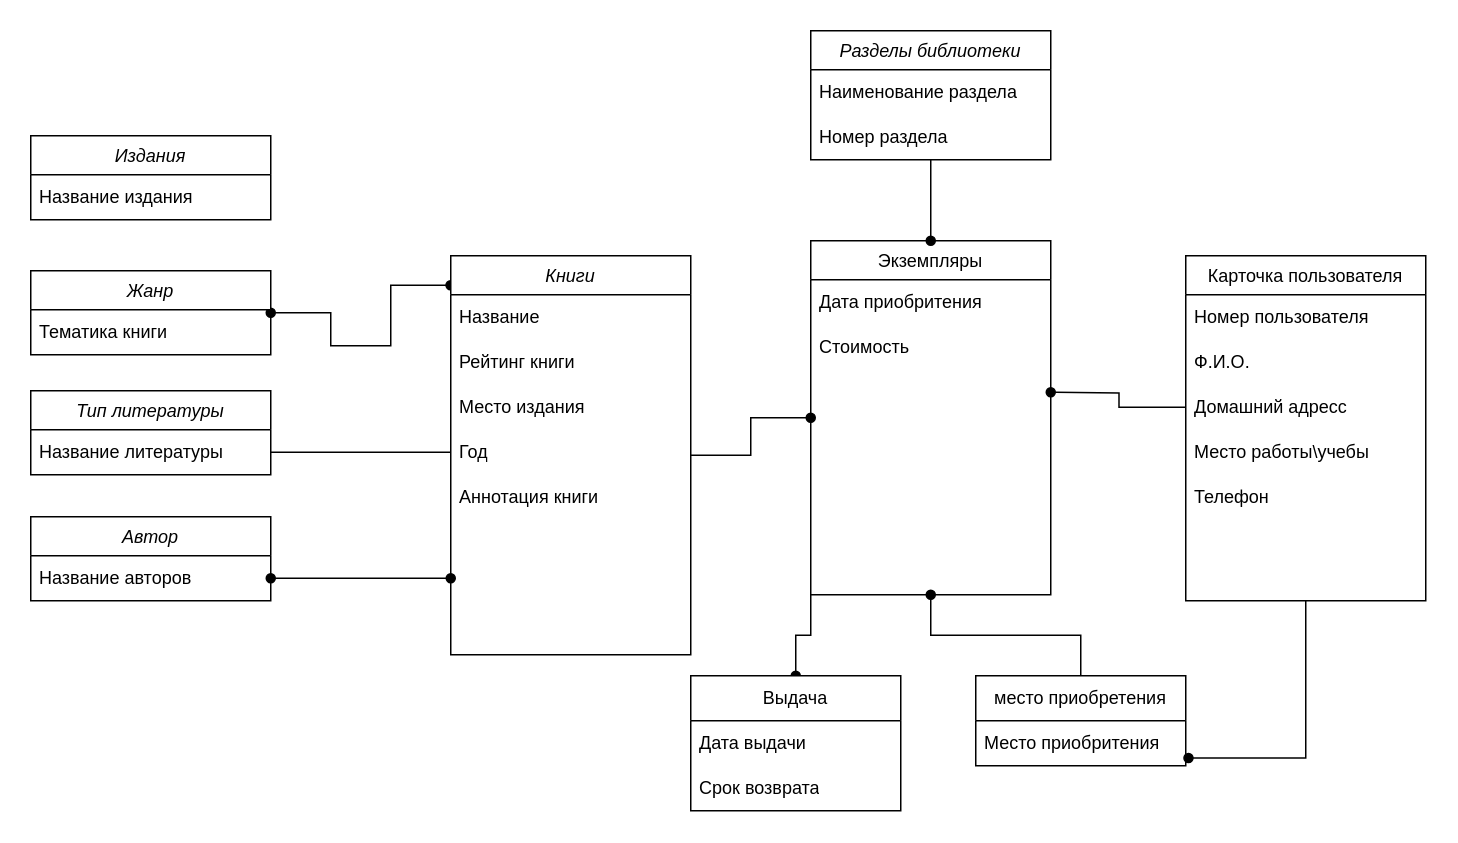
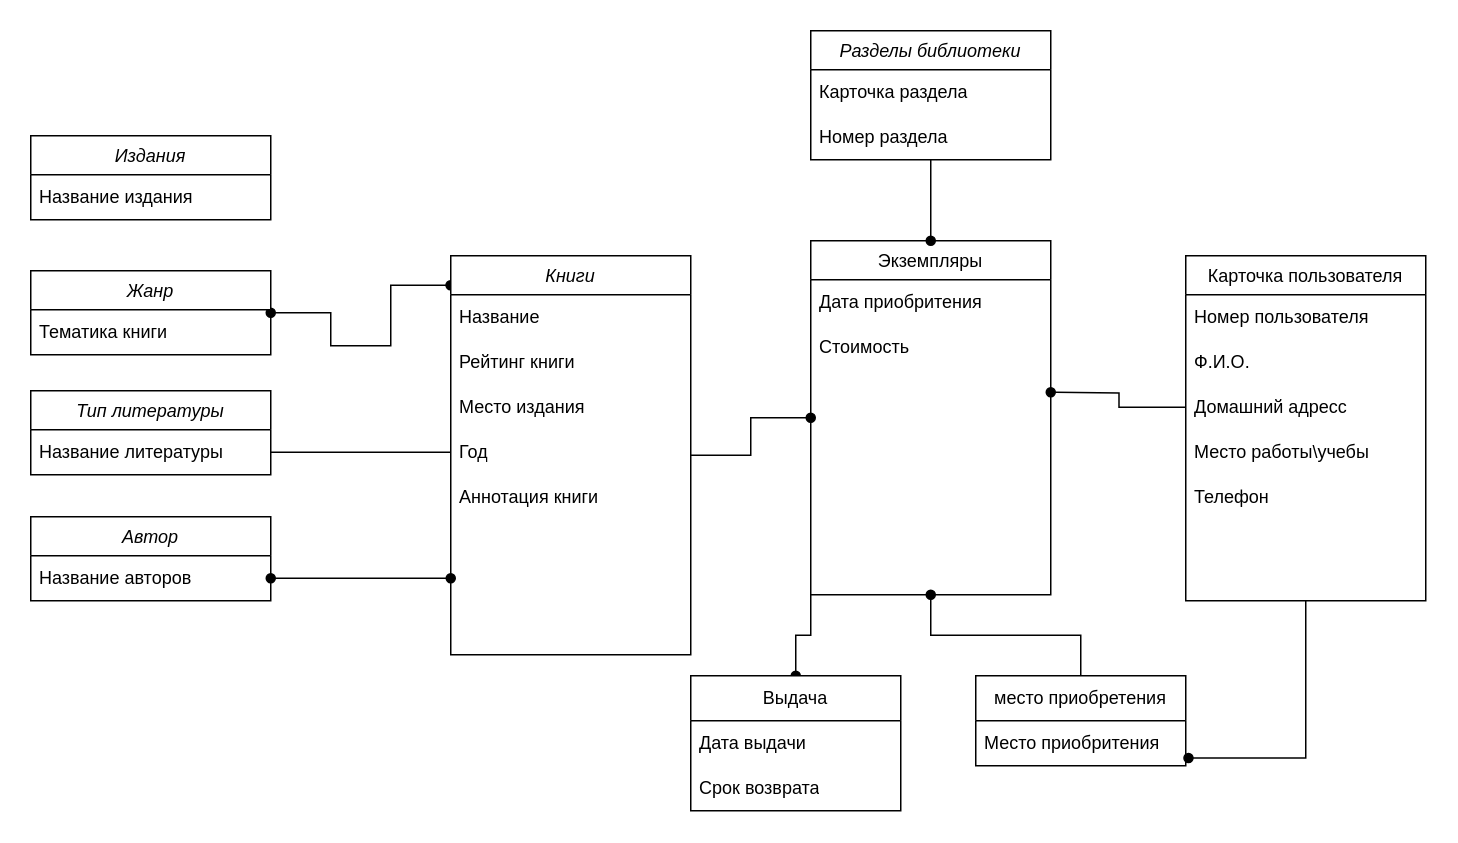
node "Наименование раздела": label "Наименование раздела" -> "Карточка раздела"
